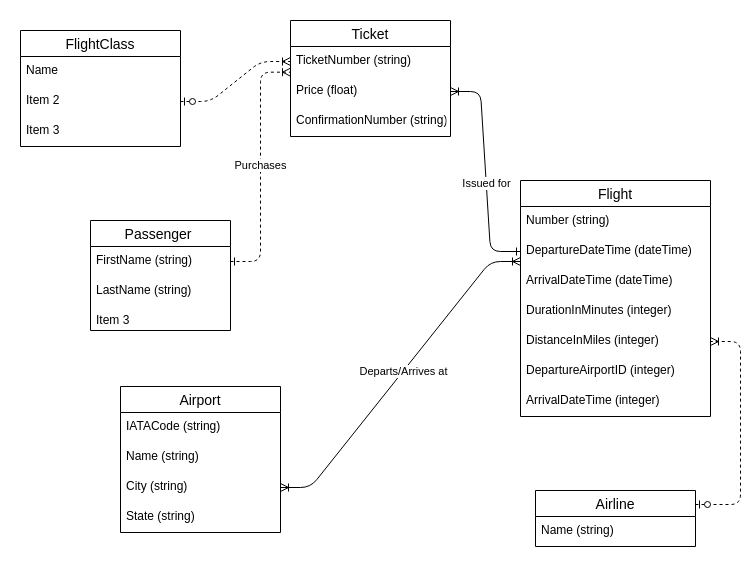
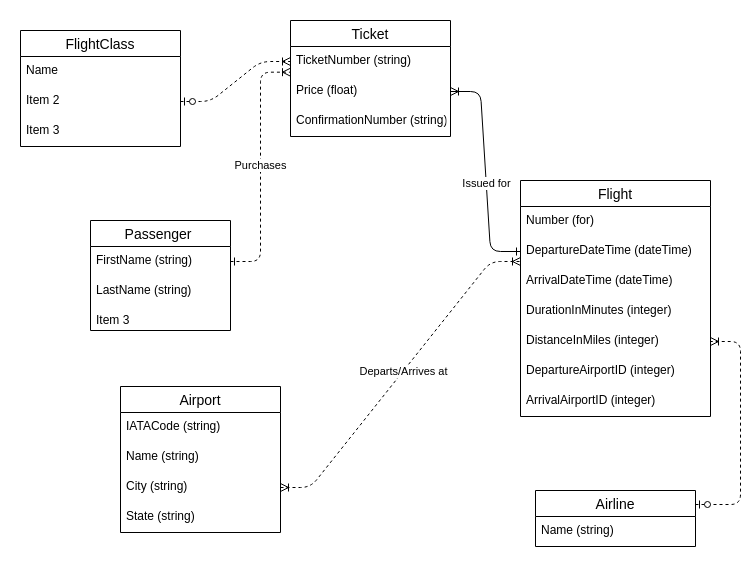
node "Number (string)": label "Number (string)" -> "Number (for)"
node "ArrivalDateTime (integer)": label "ArrivalDateTime (integer)" -> "ArrivalAirportID (integer)"
edge "DepartureDateTime (dateTime)" -- "City (string)": style solid -> dashed
